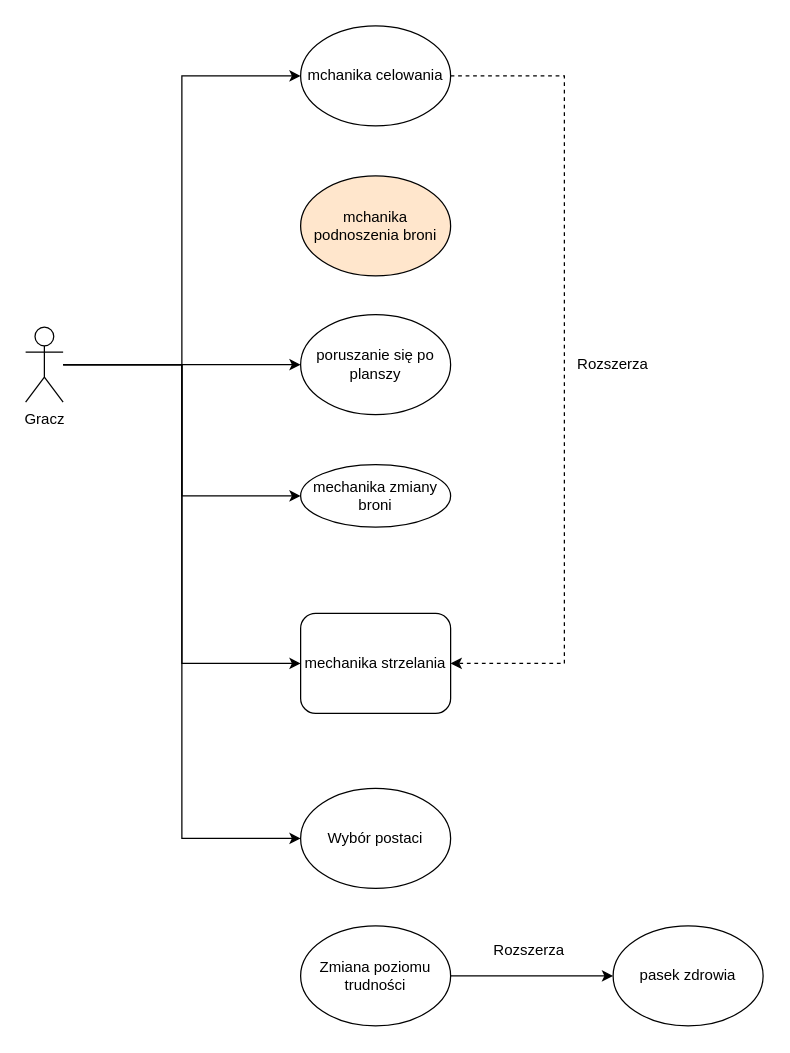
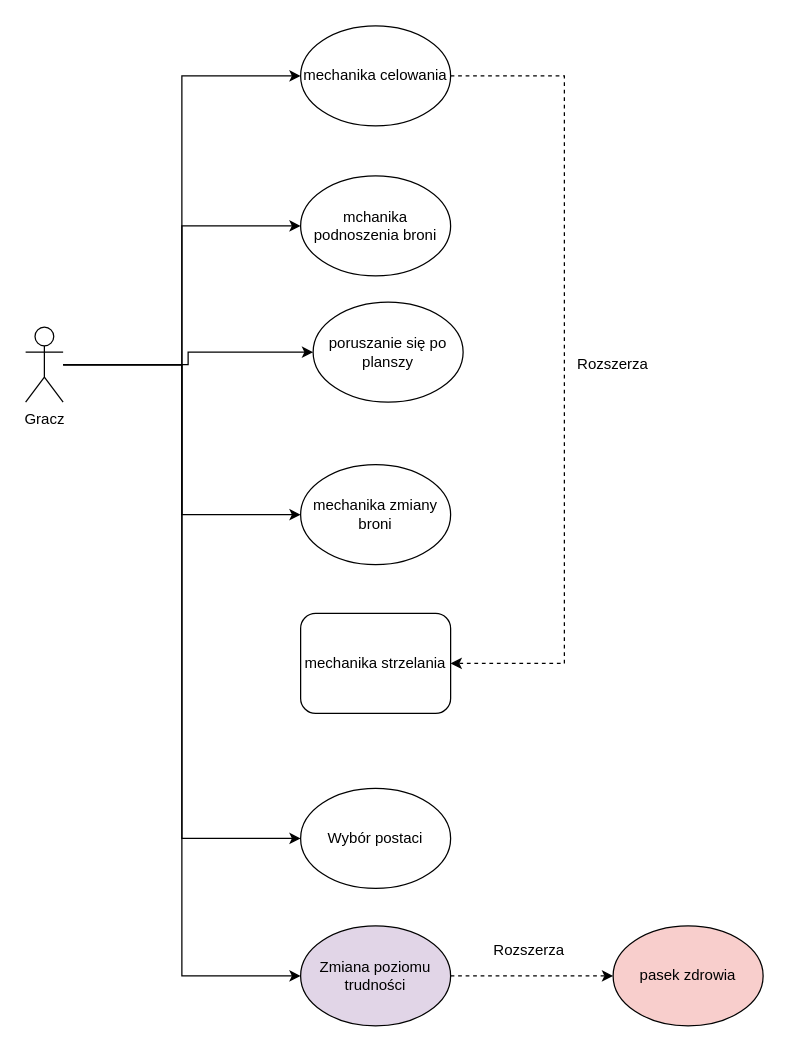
node "mchanika celowania": label "mchanika celowania" -> "mechanika celowania"
edge "Gracz" -> "mchanika podnoszenia broni": added
node "mchanika podnoszenia broni": fillcolor #ffe6cc -> #ffffff
node "poruszanie się po planszy": moved (376, 364) -> (388, 352)
node "mechanika zmiany broni": size 150x63 -> 150x100
edge "Gracz" -> "mechanika strzelania": removed
edge "Gracz" -> "Zmiana poziomu trudności": added
node "Zmiana poziomu trudności": fillcolor #ffffff -> #e1d5e7
edge "Zmiana poziomu trudności" -> "pasek zdrowia": style solid -> dashed
node "pasek zdrowia": fillcolor #ffffff -> #f8cecc
